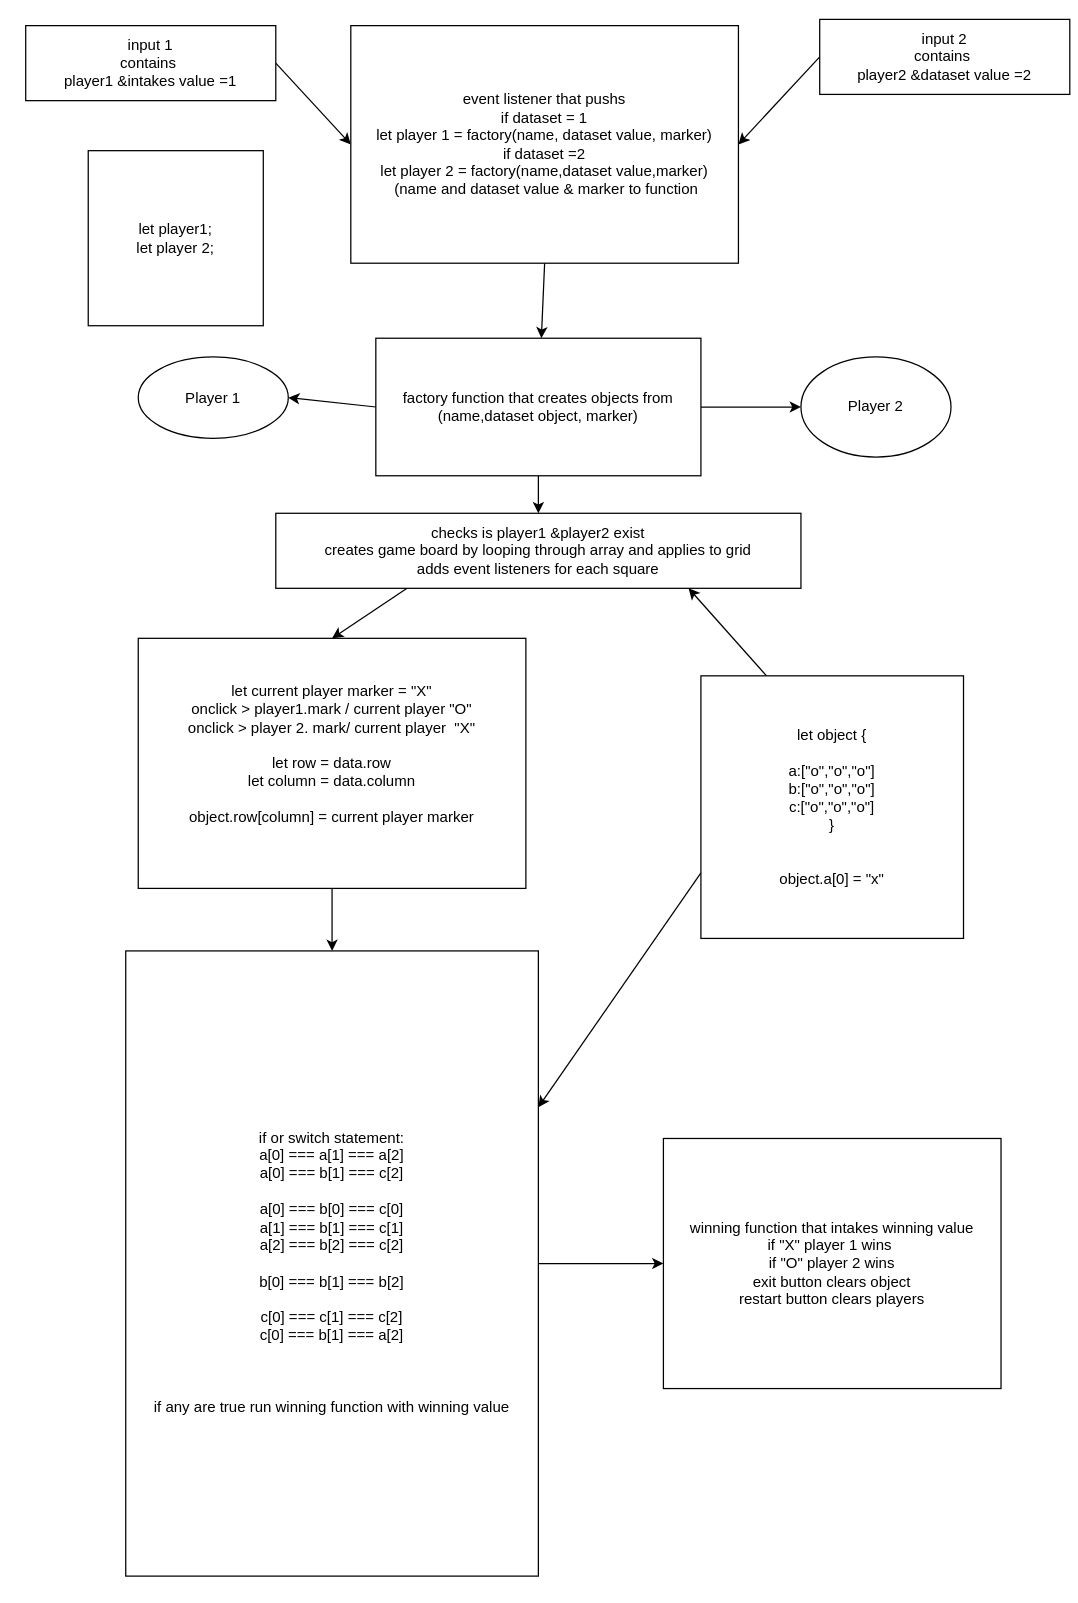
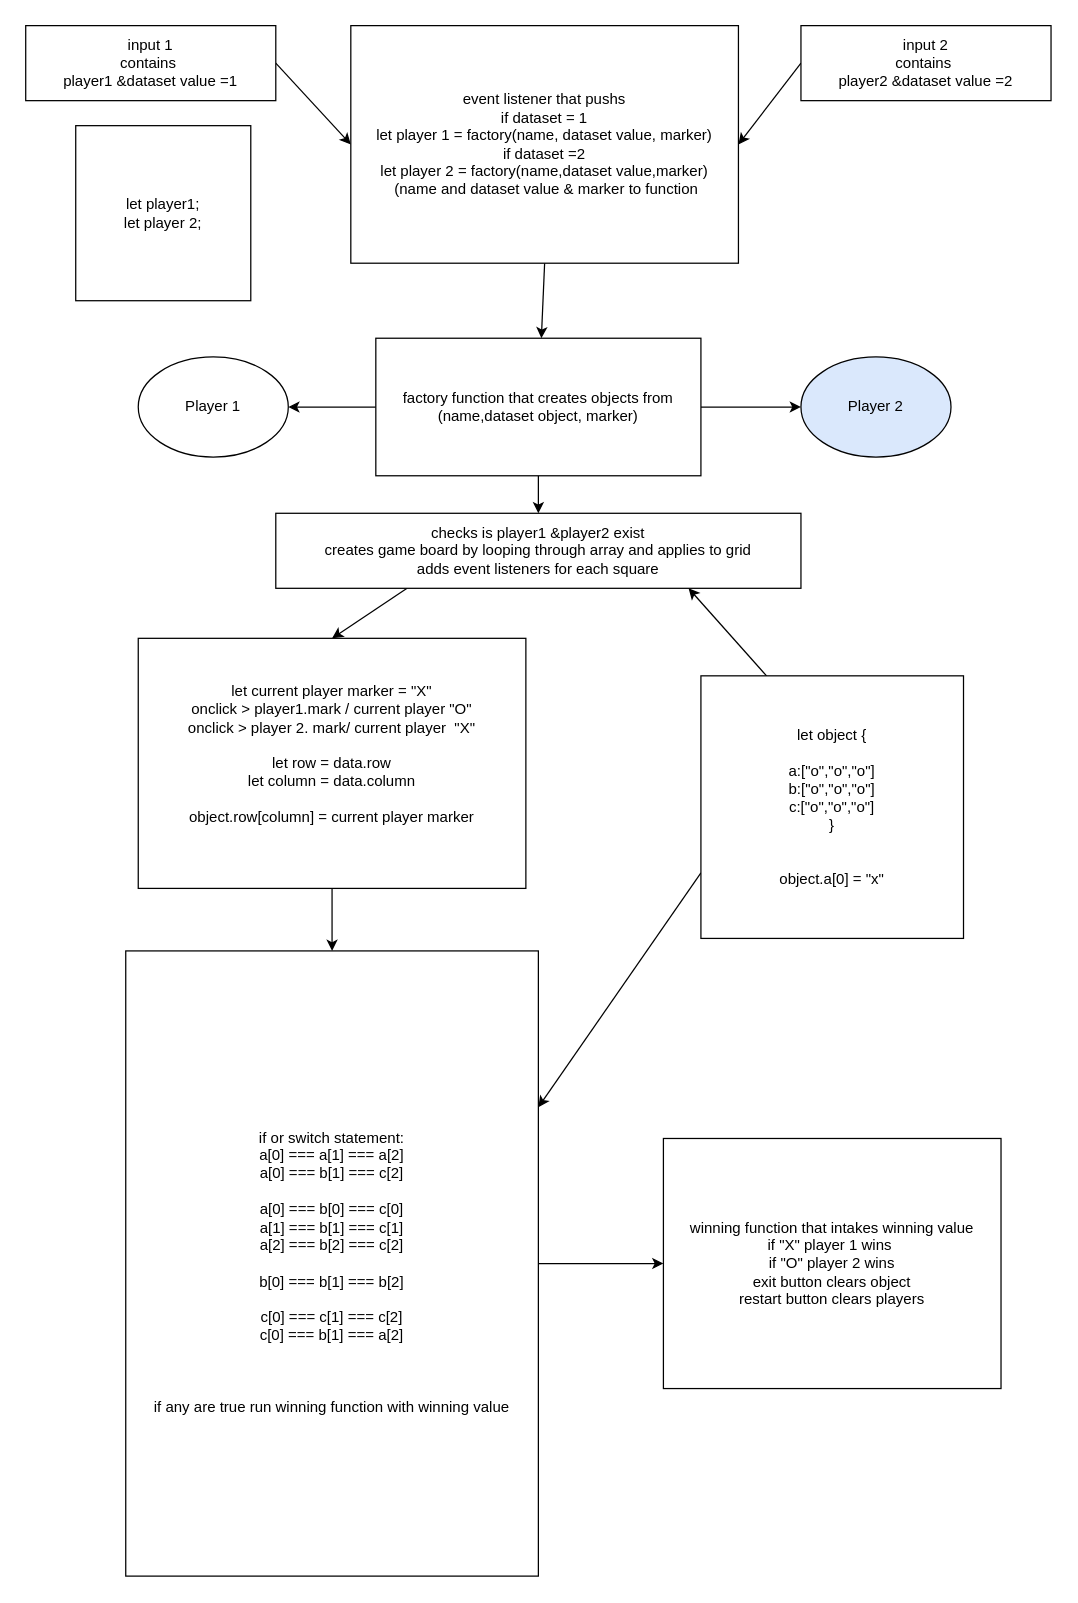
node "input 2 contains player2 &dataset value =2": moved (944, 57) -> (926, 63)
node "input 1 contains player1 &intakes value =1": label "input 1 contains player1 &intakes value =1" -> "input 1 contains player1 &dataset value =1"
node "let player1; let player 2;": moved (176, 238) -> (163, 213)
node "Player 1": size 150x81 -> 150x100
node "Player 2": fillcolor #ffffff -> #dae8fc
